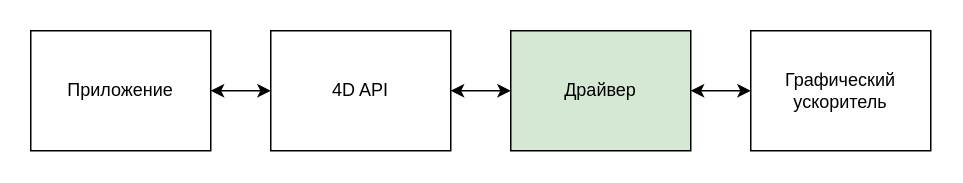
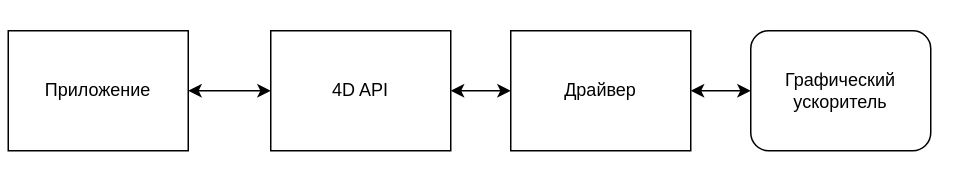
node "Приложение": moved (121, 91) -> (98, 91)
node "Драйвер": fillcolor #d5e8d4 -> #ffffff
node "Графический ускоритель": shape rectangle -> rounded rectangle
